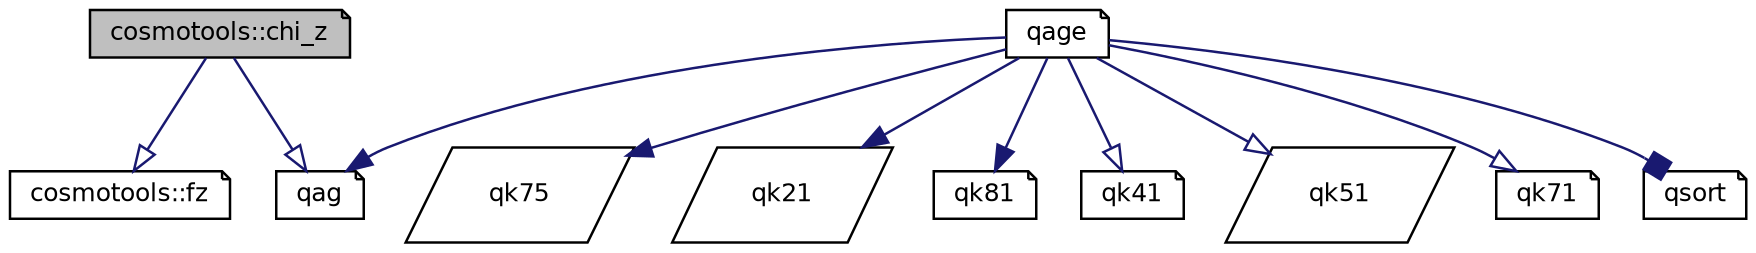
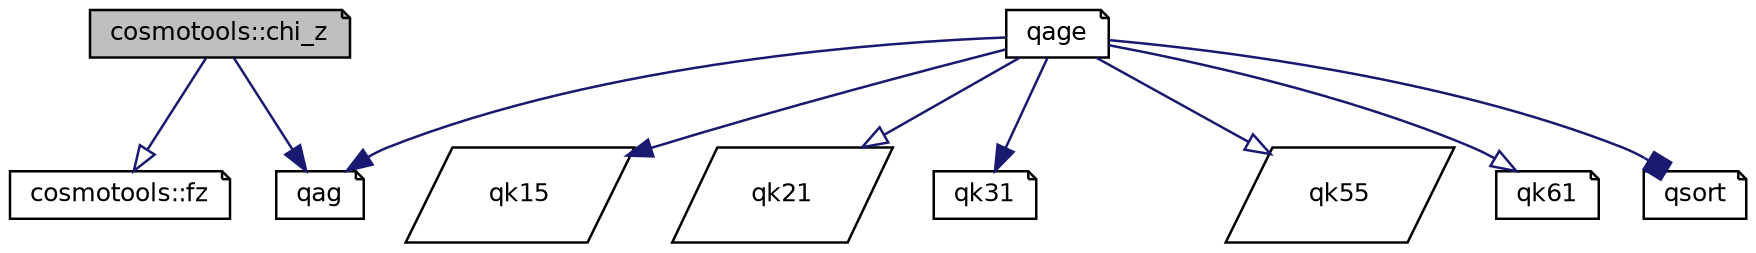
edge "qage" -> "qk21": arrowhead normal -> onormal
edge "cosmotools::chi_z" -> "qag": arrowhead onormal -> normal
node "qk75": label "qk75" -> "qk15"
node "qk81": label "qk81" -> "qk31"
node "qk41": removed
node "qk51": label "qk51" -> "qk55"
node "qk71": label "qk71" -> "qk61"
